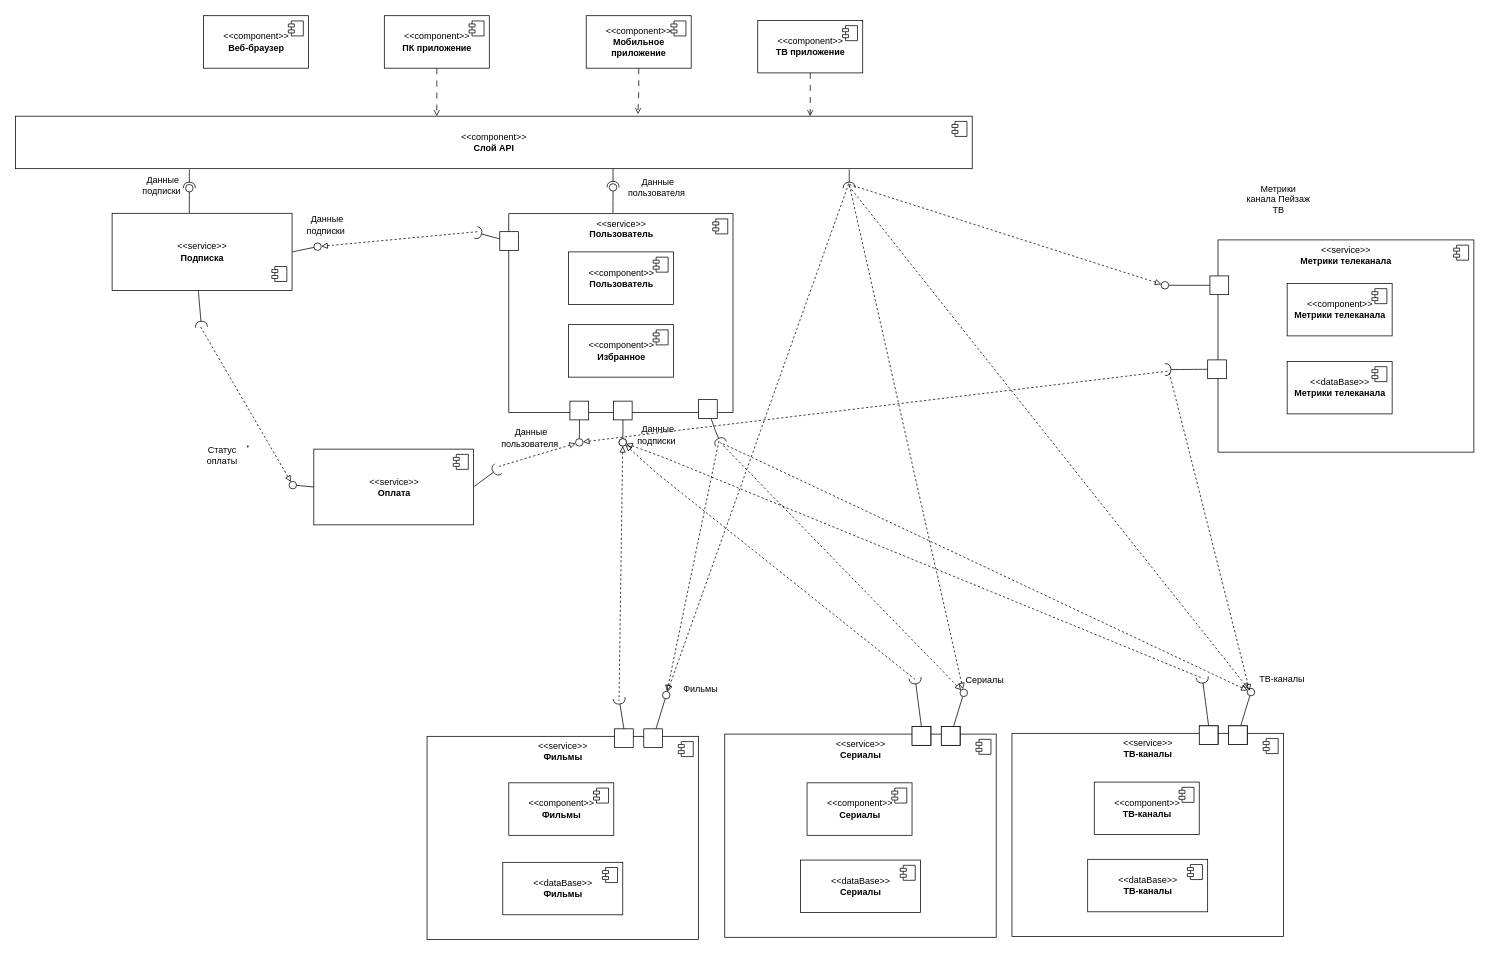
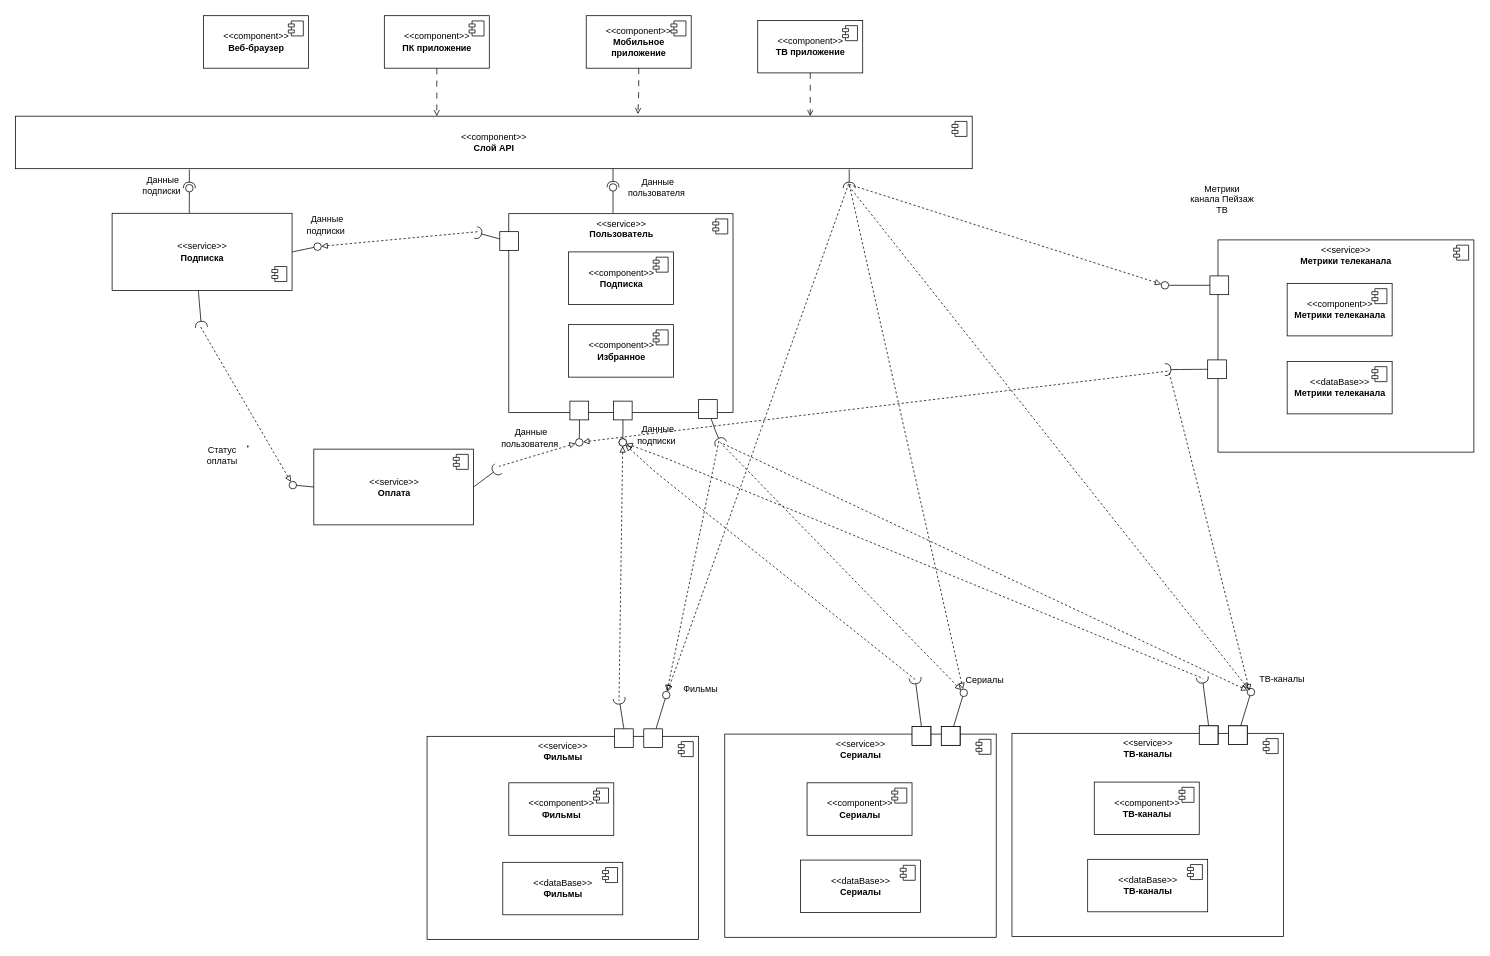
node "Метрики канала Пейзаж ТВ": moved (1279, 199) -> (1223, 199)
node "<<component>> Пользователь": label "<<component>> Пользователь" -> "<<component>> Подписка"
